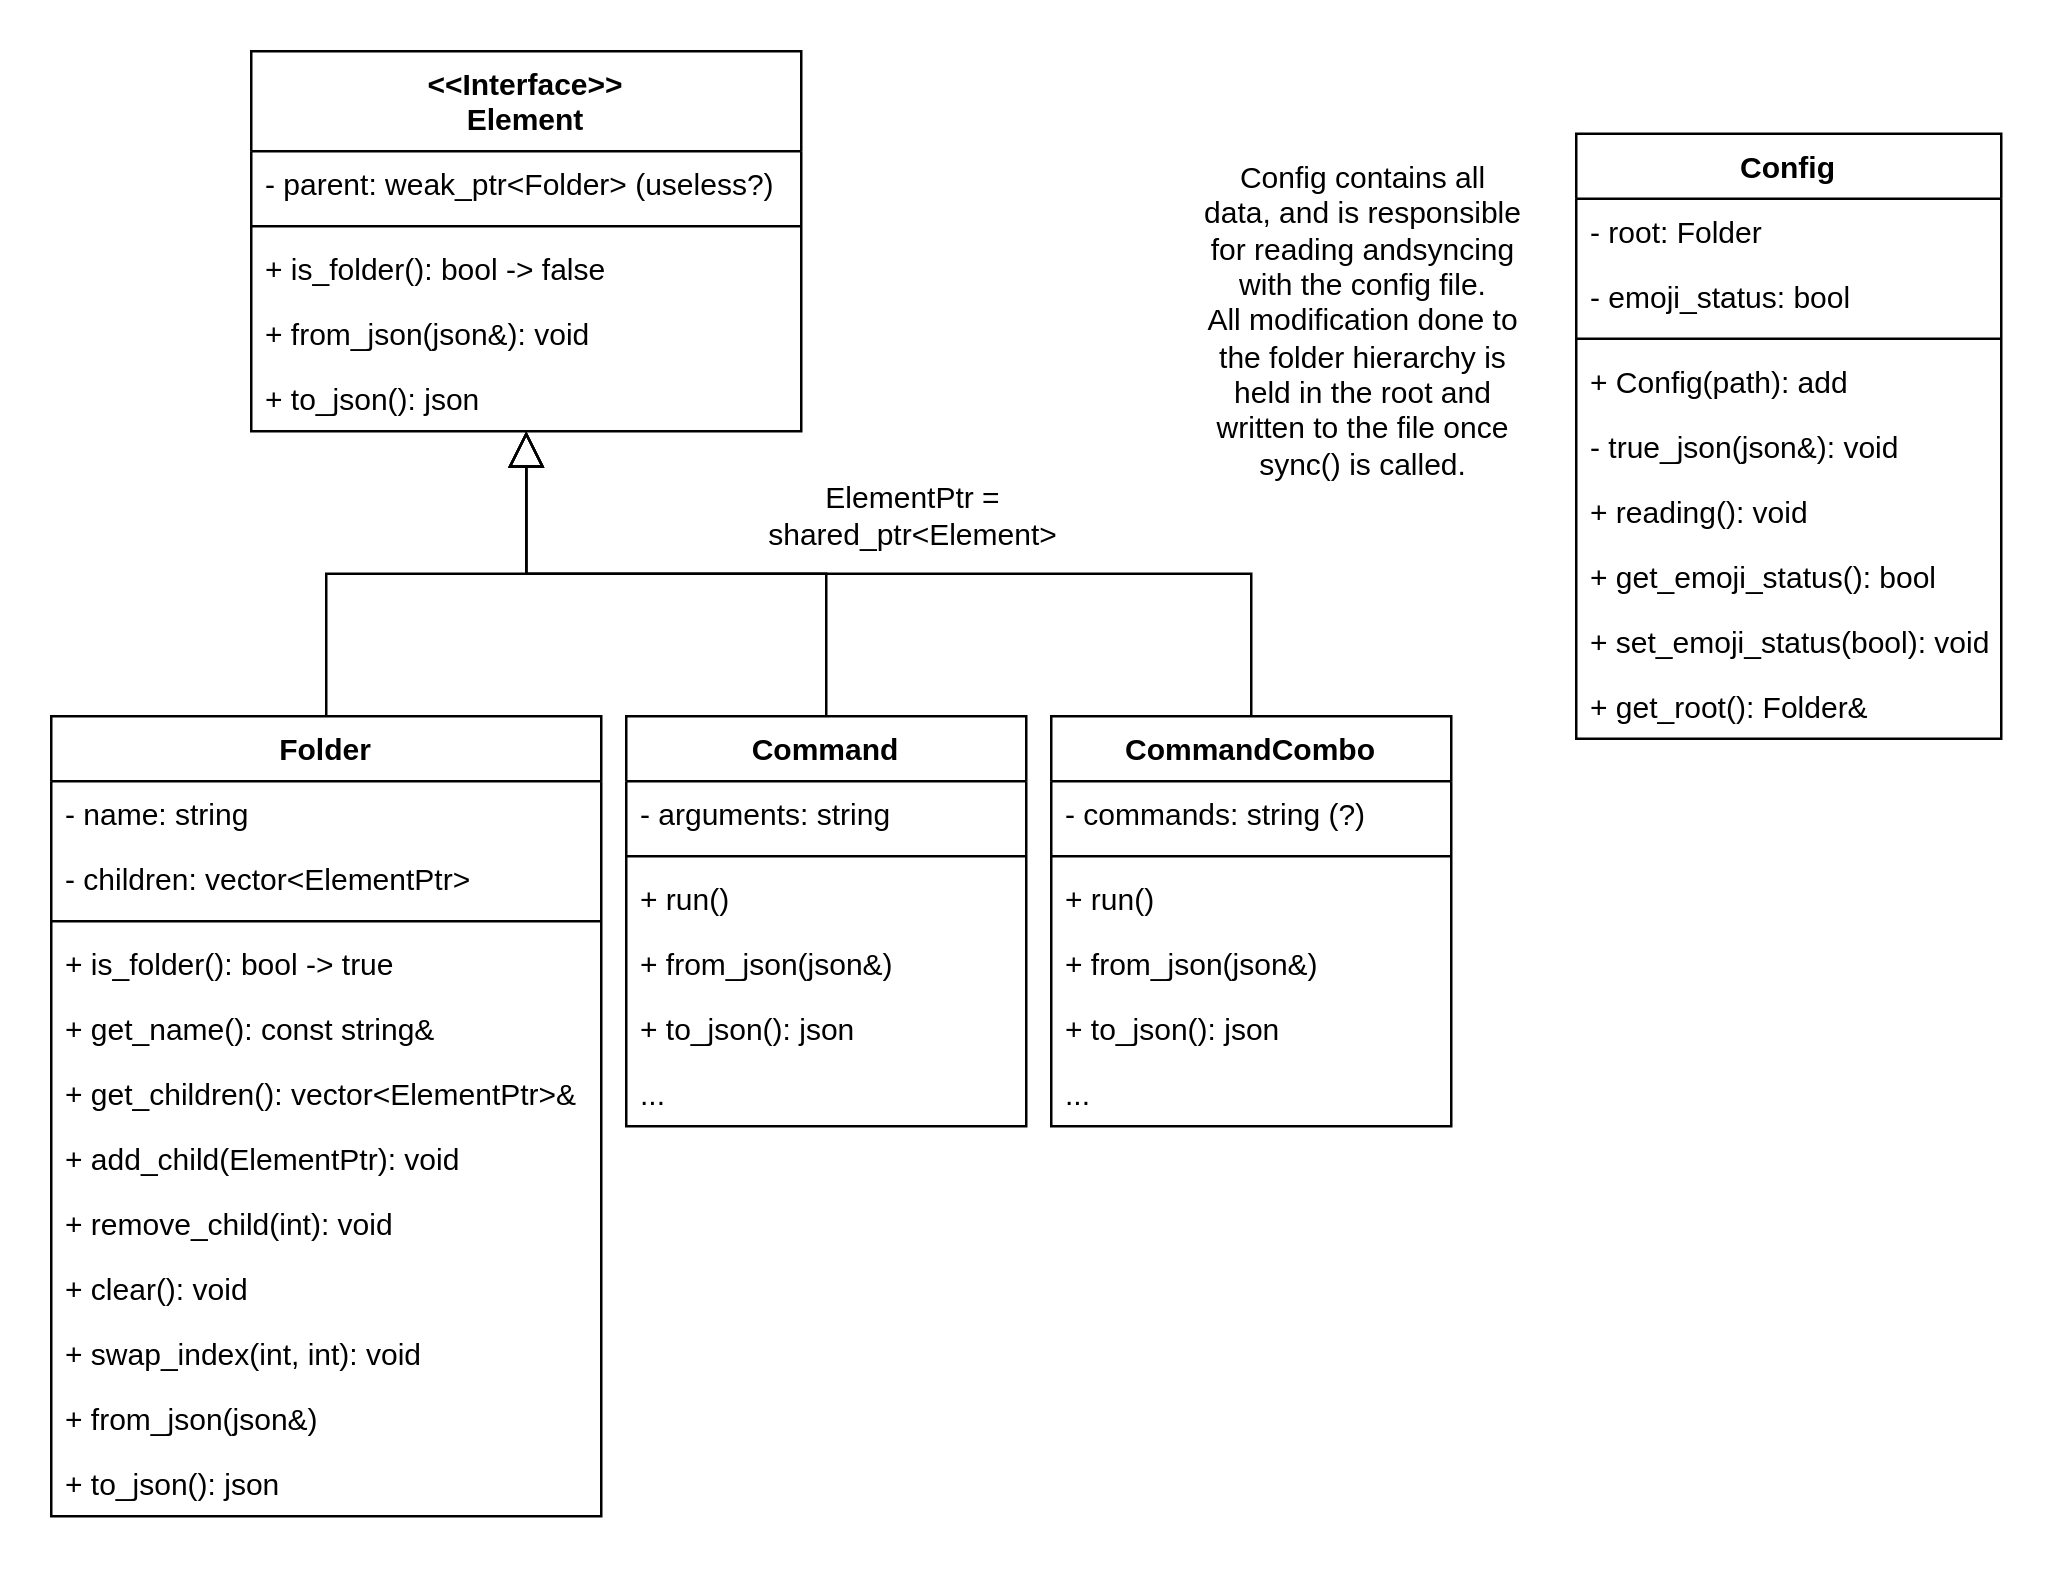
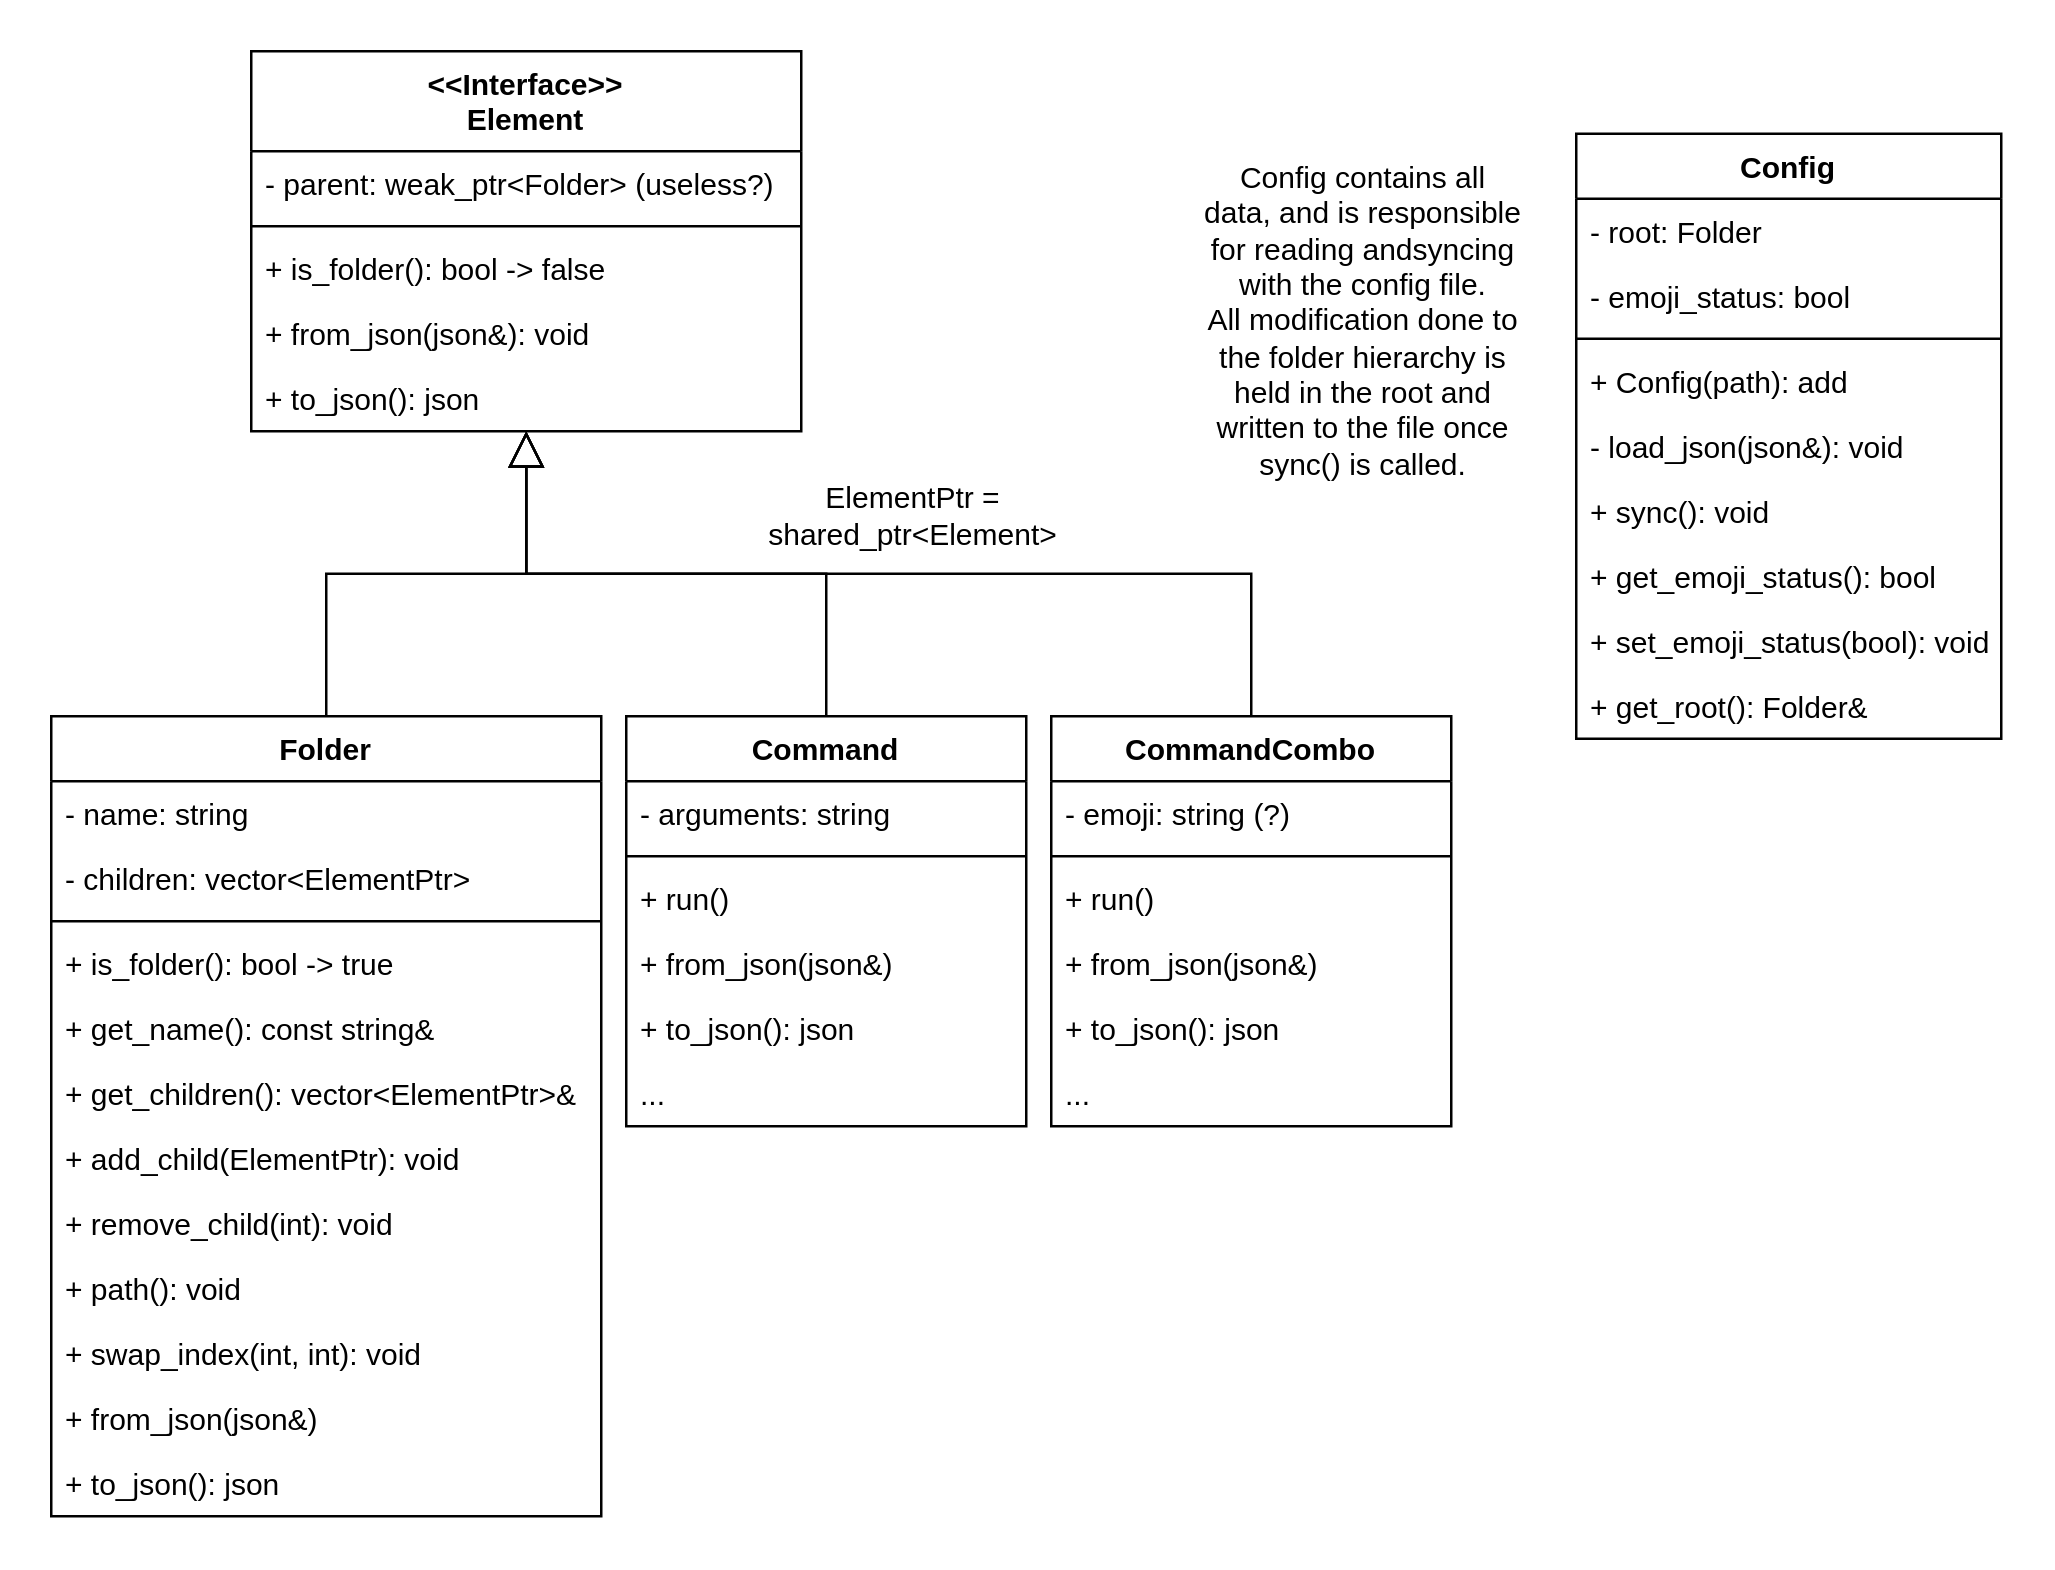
node "- true_json(json&): void": label "- true_json(json&): void" -> "- load_json(json&): void"
node "+ reading(): void": label "+ reading(): void" -> "+ sync(): void"
node "- commands: string (?)": label "- commands: string (?)" -> "- emoji: string (?)"
node "+ clear(): void": label "+ clear(): void" -> "+ path(): void"
